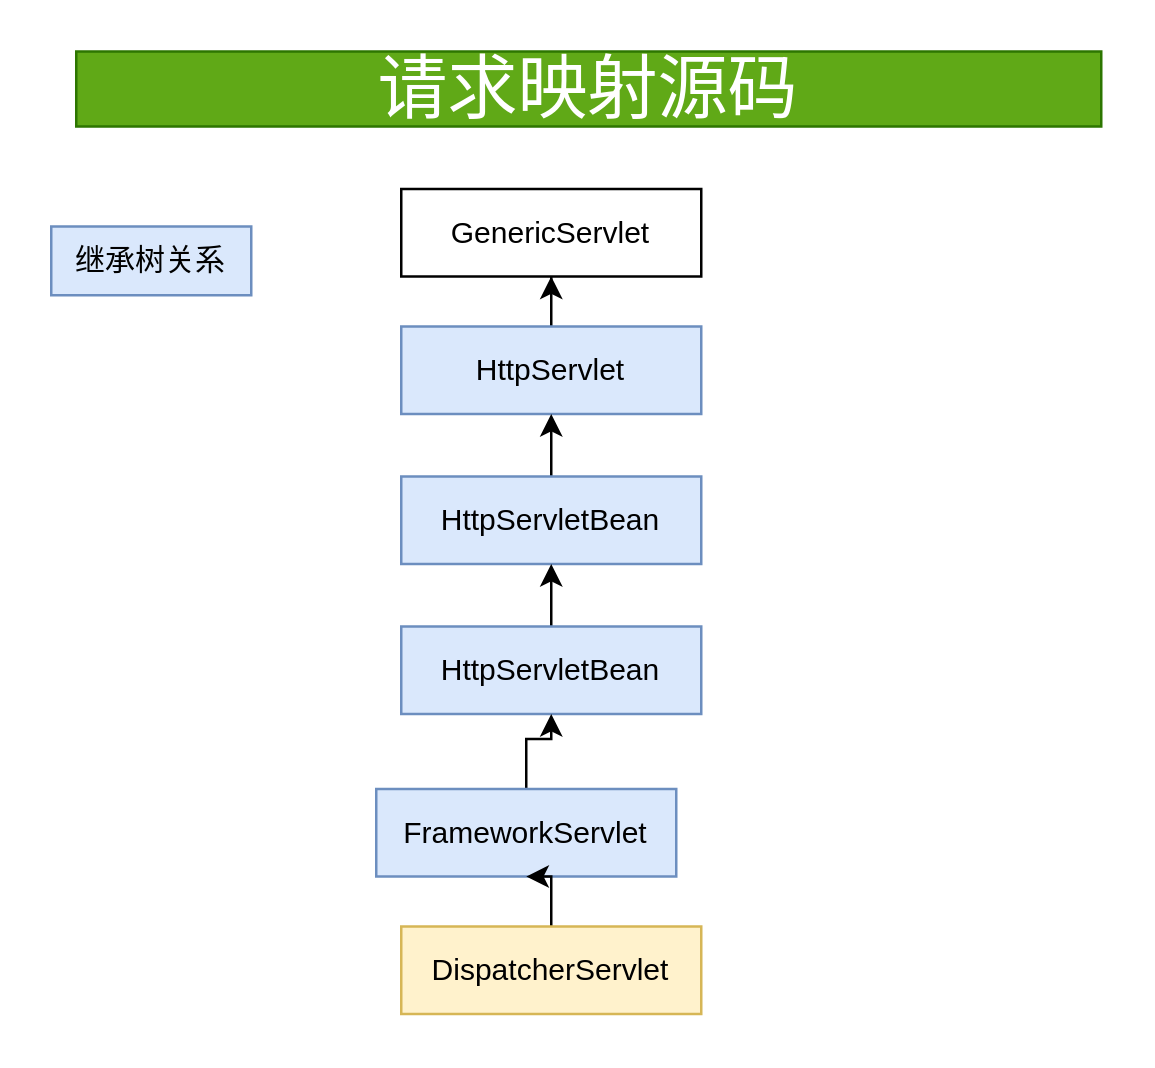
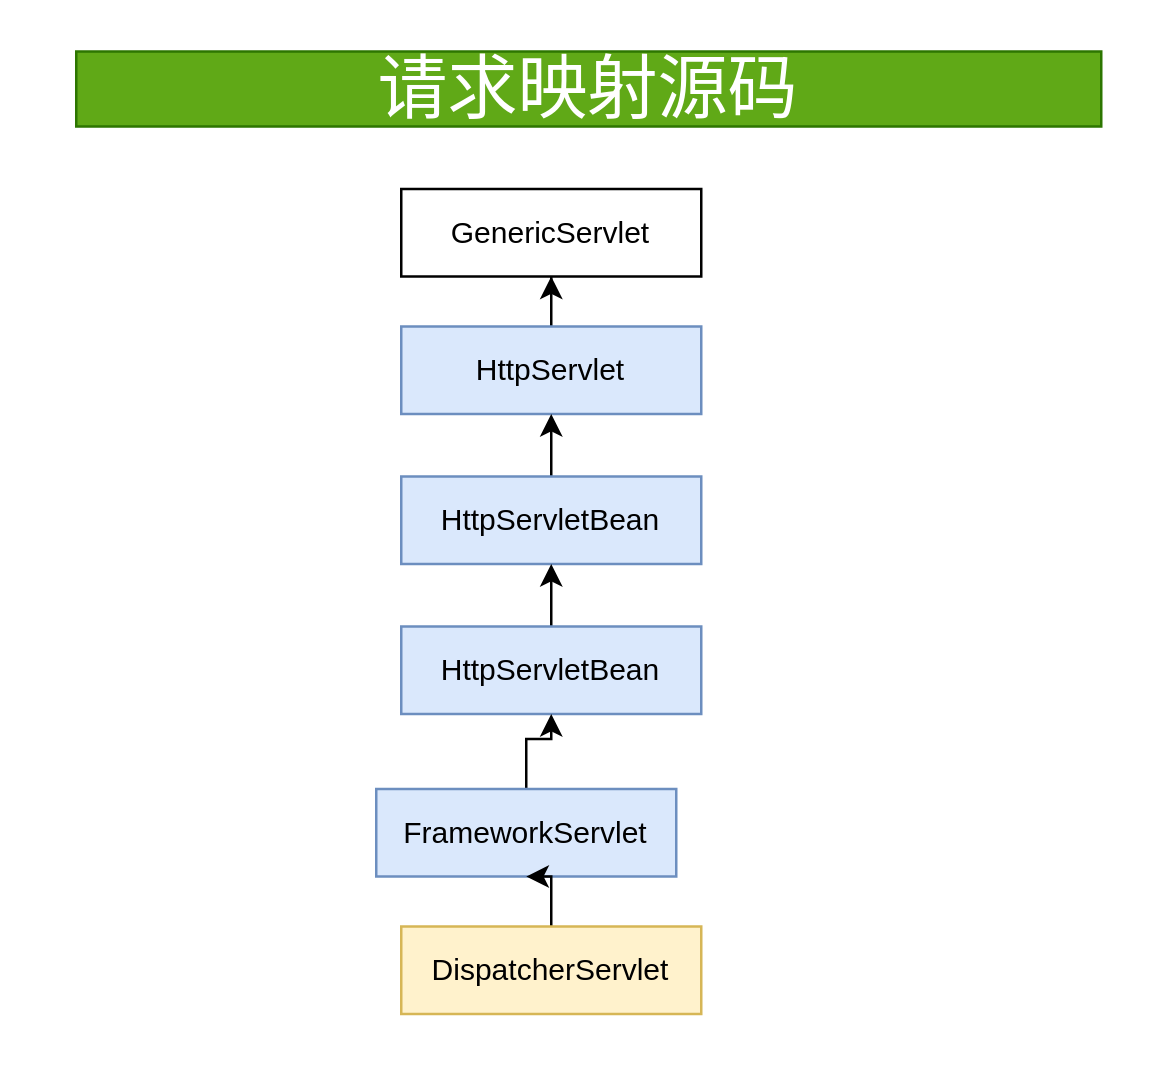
node "继承树关系": removed
